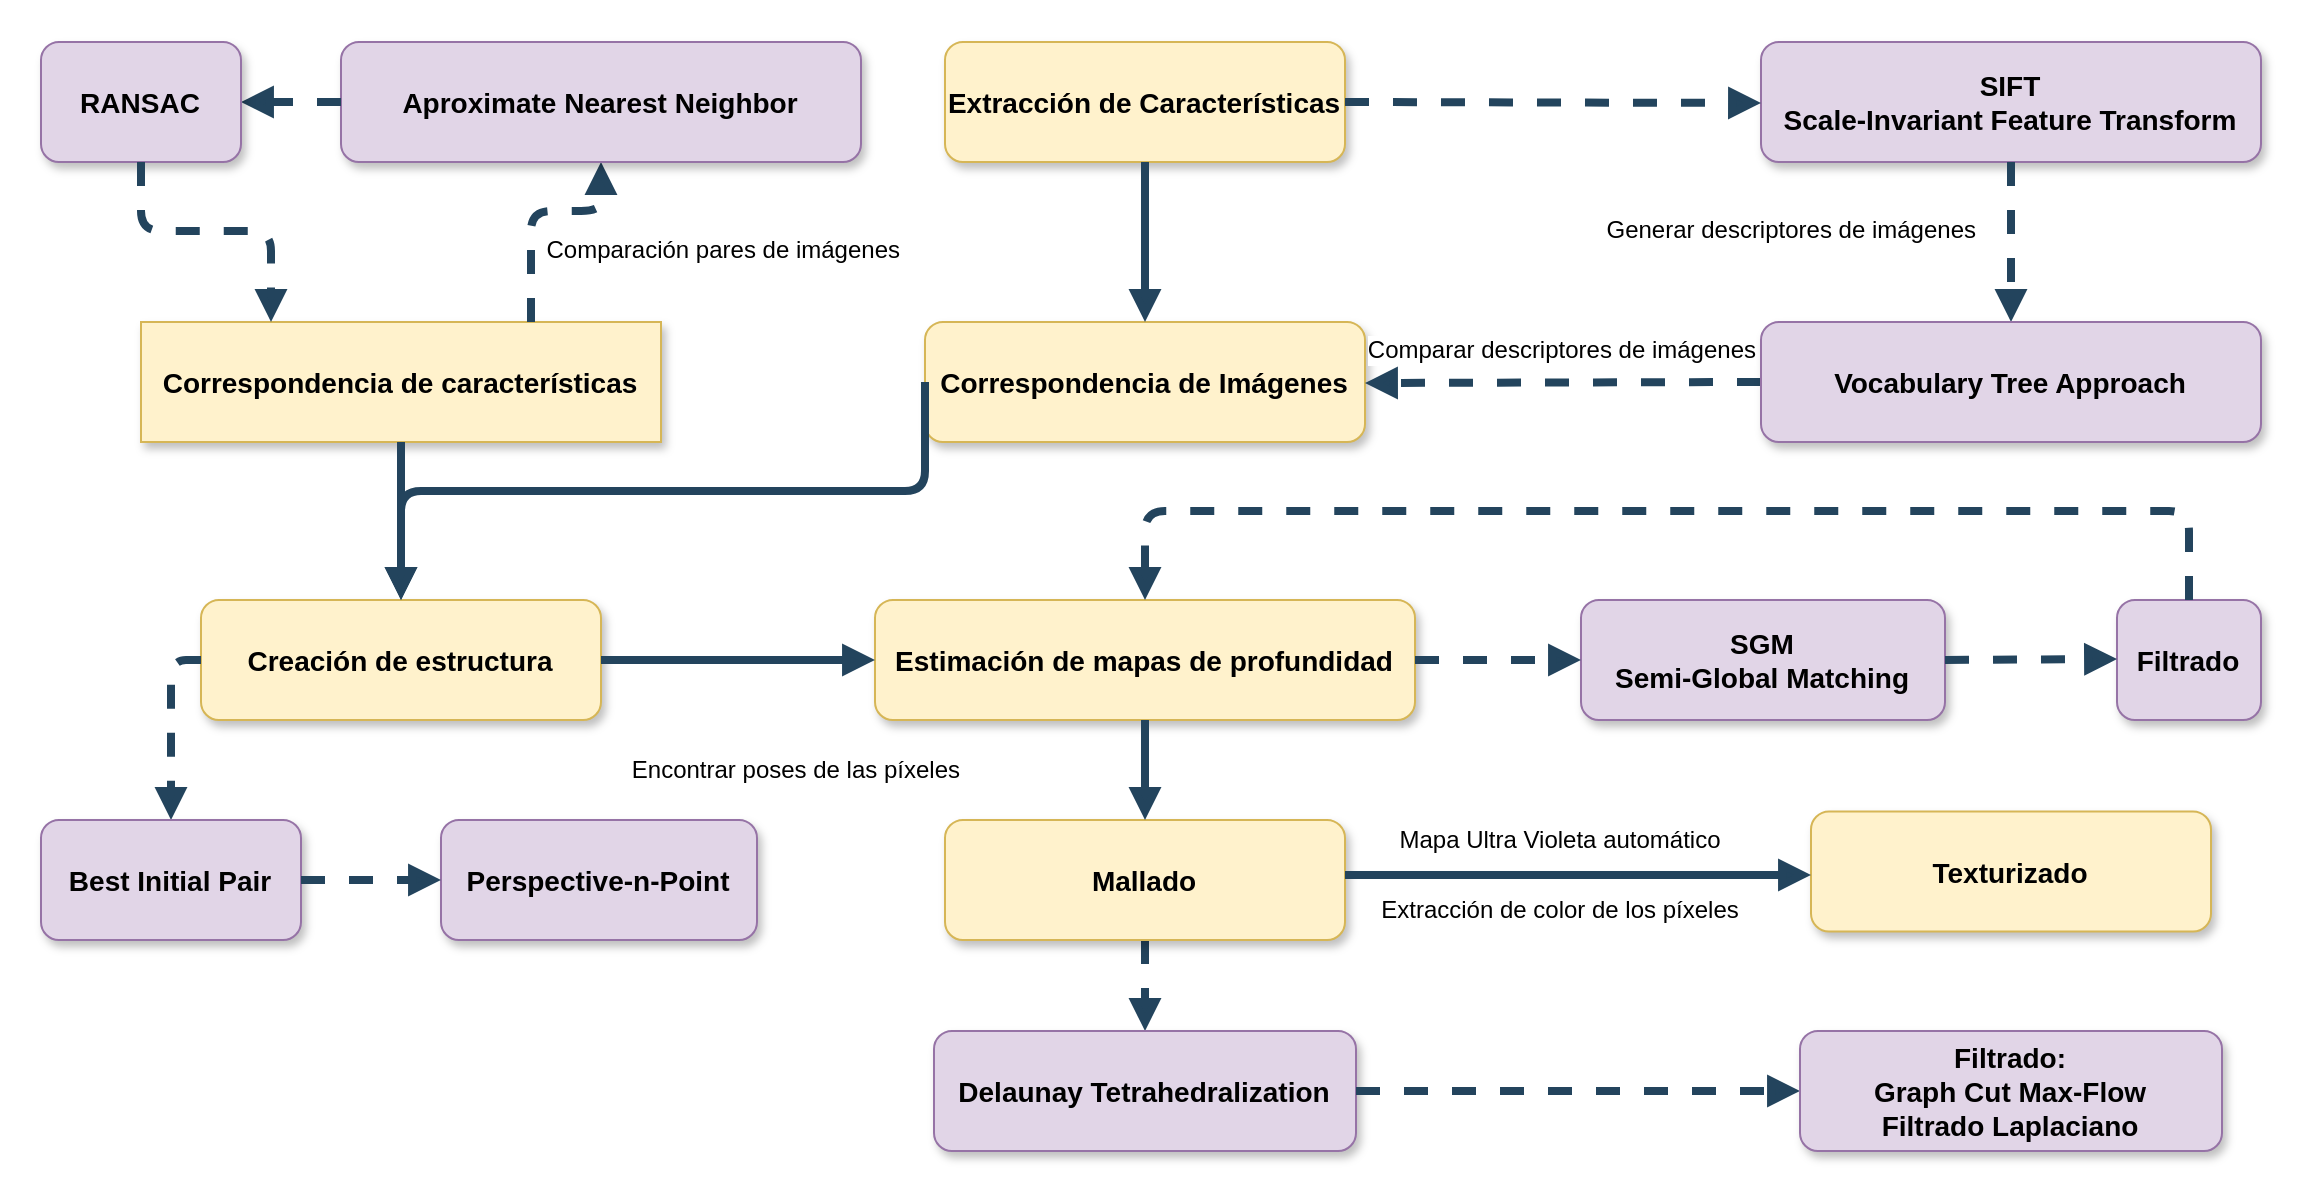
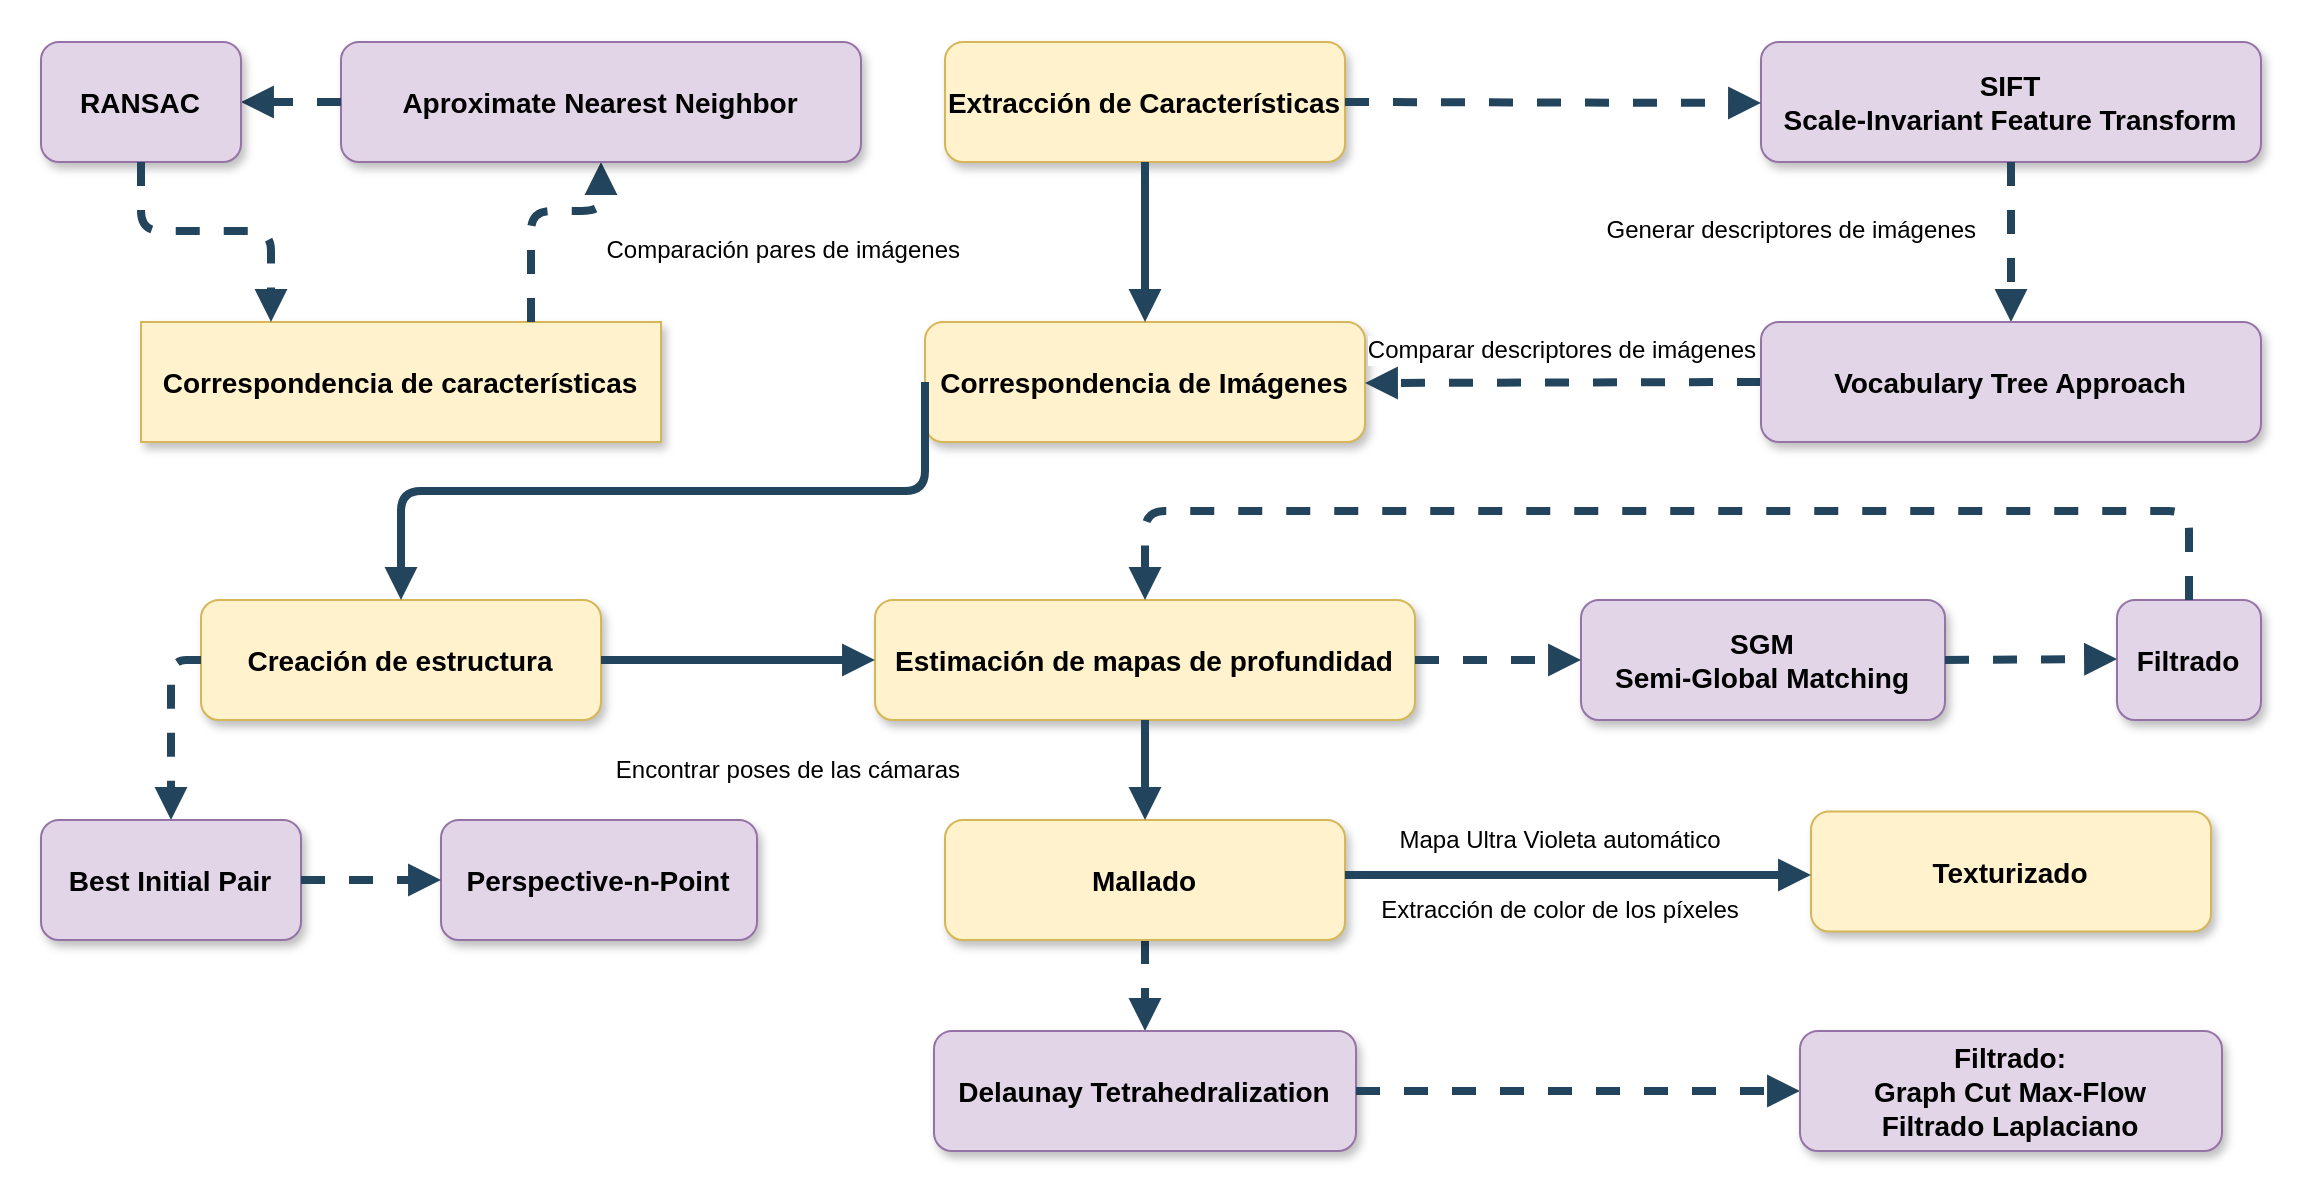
node "Comparación pares de imágenes": moved (723, 251) -> (783, 251)
edge "Correspondencia de características" -> "Creación de estructura": removed
node "Encontrar poses de las píxeles": label "Encontrar poses de las píxeles" -> "Encontrar poses de las cámaras"
